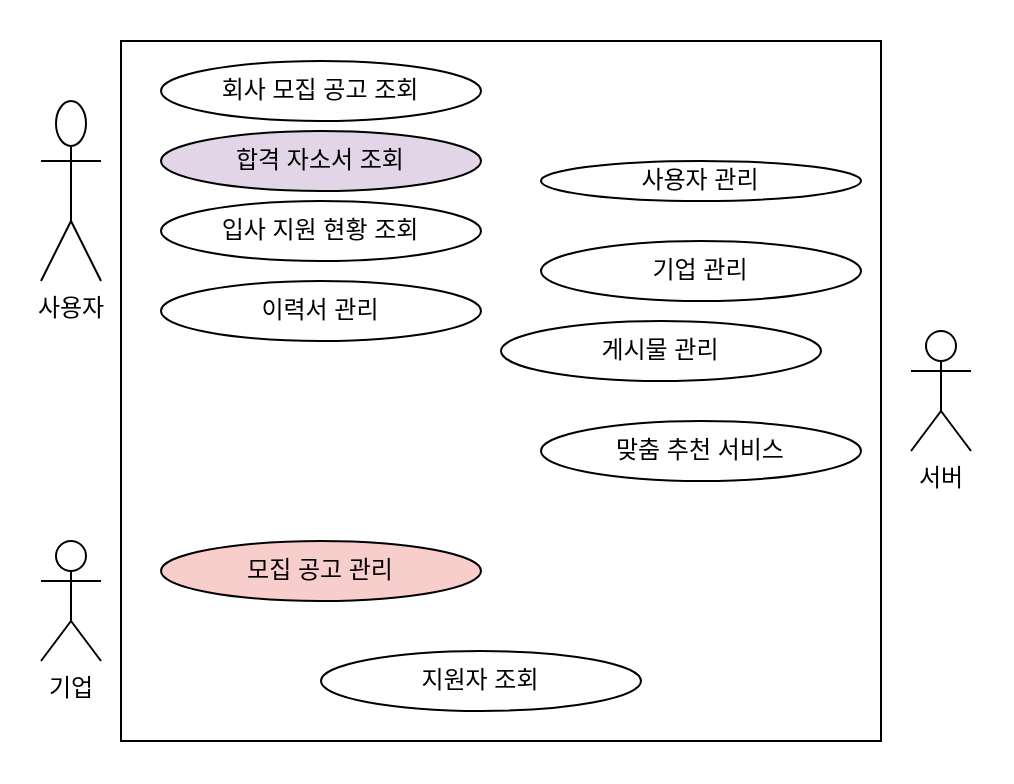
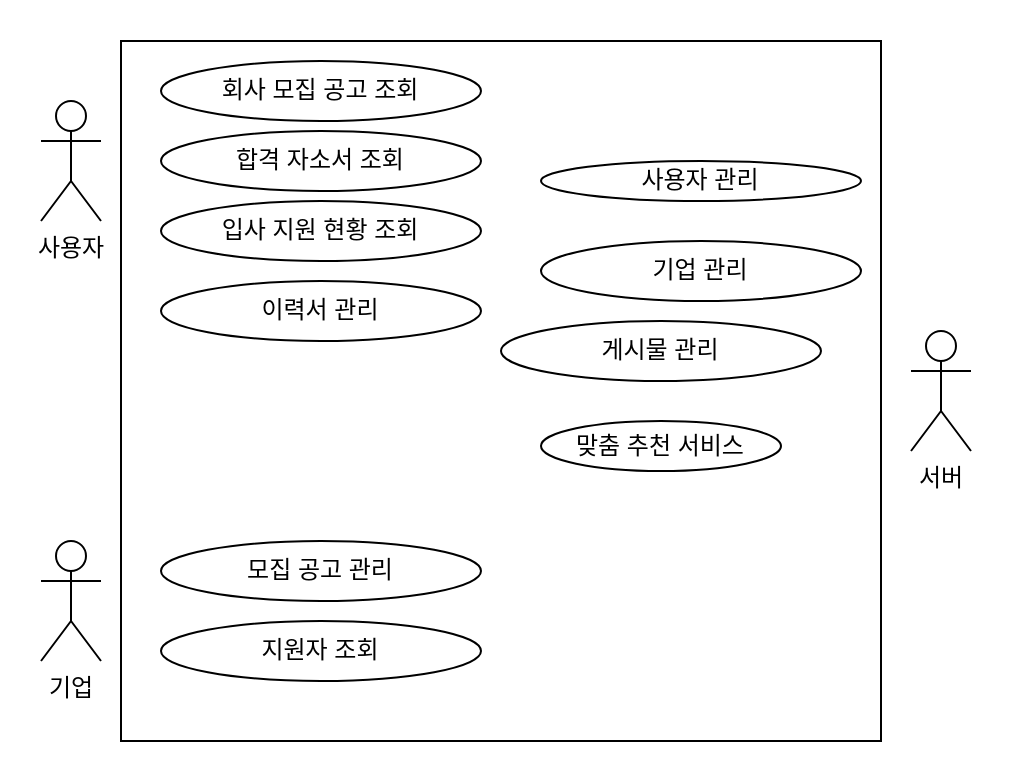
node "합격 자소서 조회": fillcolor #e1d5e7 -> #ffffff
node "사용자": size 60x180 -> 60x120
node "맞춤 추천 서비스": size 320x60 -> 240x50
node "모집 공고 관리": fillcolor #f8cecc -> #ffffff
node "지원자 조회": moved (481, 681) -> (321, 651)
